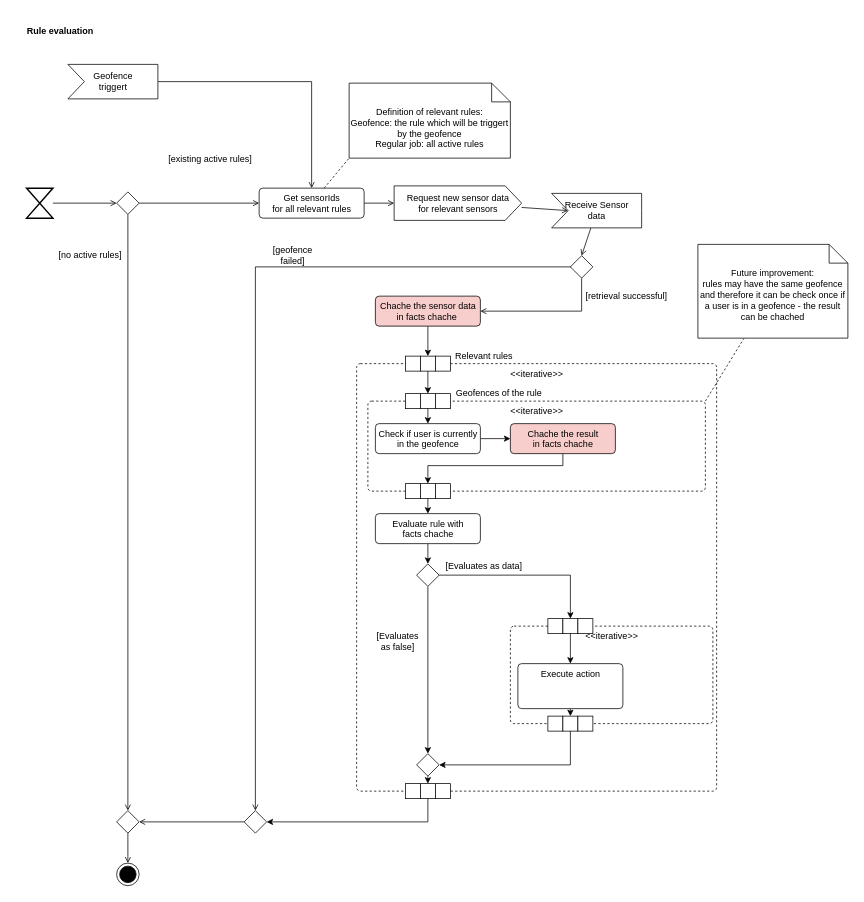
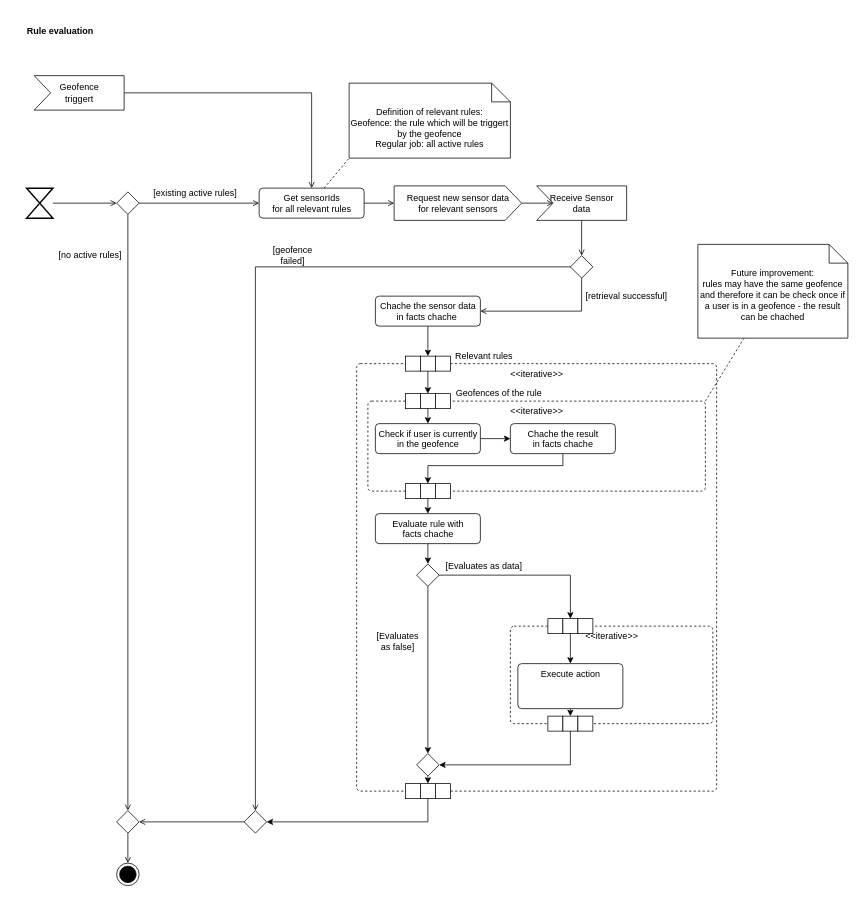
node "Geofence triggert": moved (113, 81) -> (79, 93)
node "[existing active rules]": moved (210, 159) -> (195, 193)
node "Receive Sensor data": moved (597, 210) -> (582, 203)
node "Chache the sensor data in facts chache": fillcolor #f8cecc -> #ffffff
node "Chache the result in facts chache": fillcolor #f8cecc -> #ffffff
